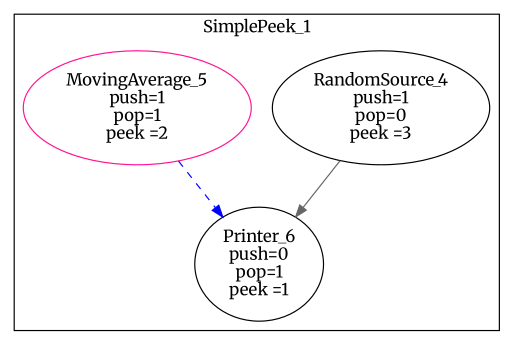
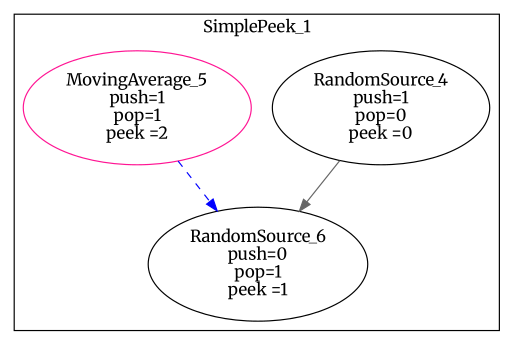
node "RandomSource_4 push=1 pop=0 peek =3": label "RandomSource_4 push=1 pop=0 peek =3" -> "RandomSource_4 push=1 pop=0 peek =0"
node "Printer_6 push=0 pop=1 peek =1": label "Printer_6 push=0 pop=1 peek =1" -> "RandomSource_6 push=0 pop=1 peek =1"
